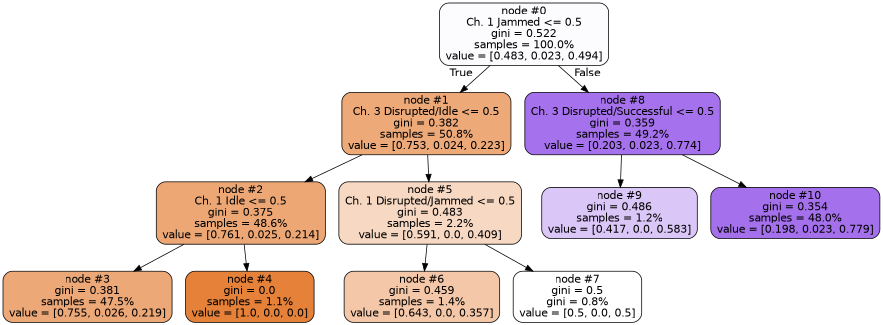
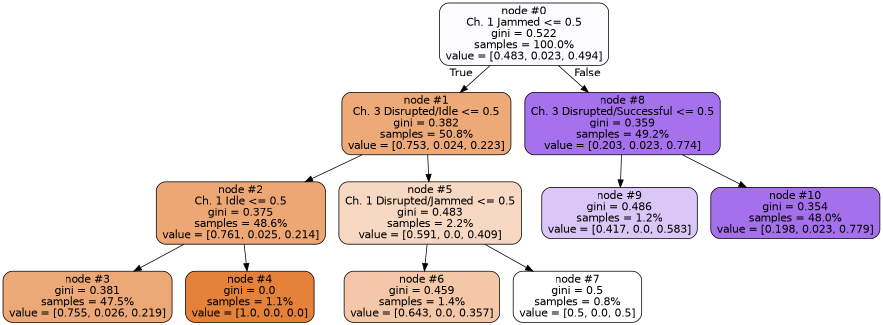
node "node #7 gini = 0.5 gini = 0.8% value = [0.5, 0.0, 0.5]": label "node #7 gini = 0.5 gini = 0.8% value = [0.5, 0.0, 0.5]" -> "node #7 gini = 0.5 samples = 0.8% value = [0.5, 0.0, 0.5]"
